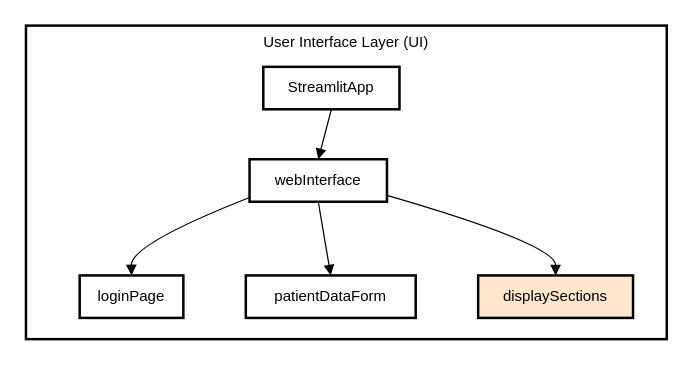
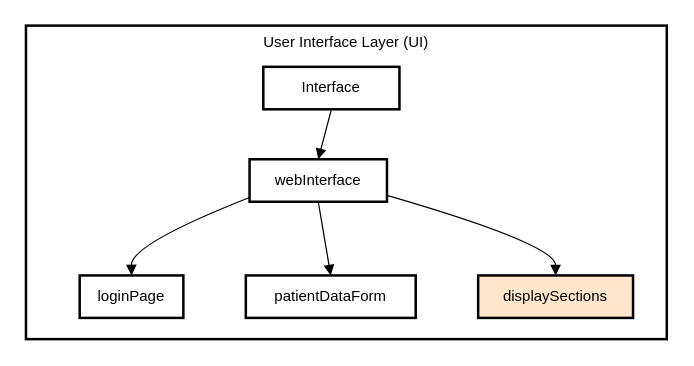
node "StreamlitApp": label "StreamlitApp" -> "Interface"
